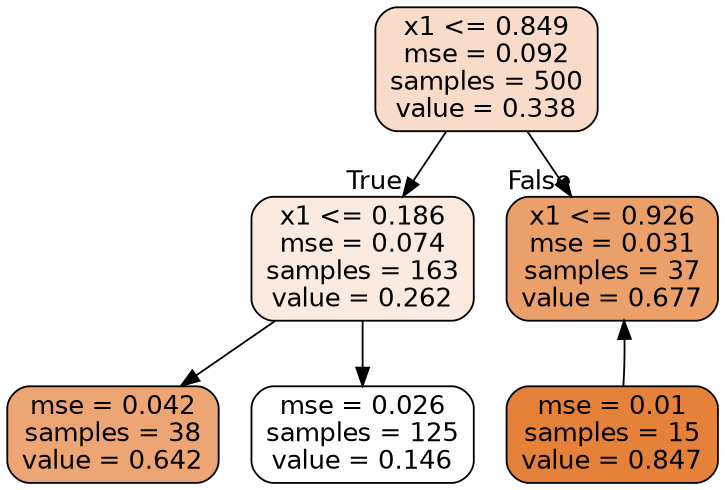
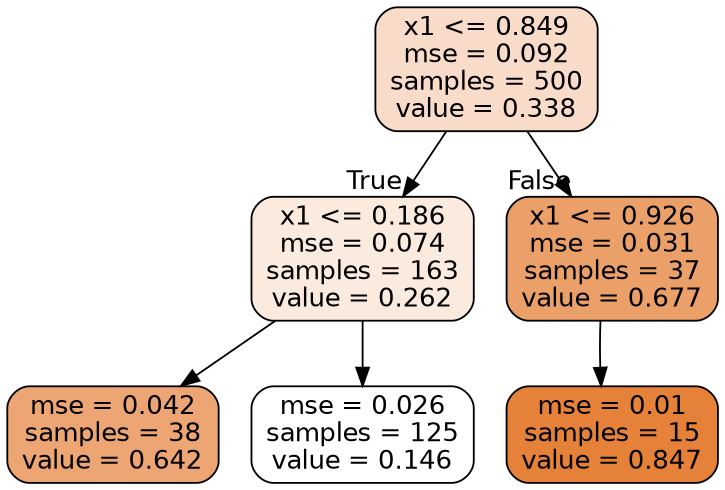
edge "mse = 0.01 samples = 15 value = 0.847" -> "x1 <= 0.926 mse = 0.031 samples = 37 value = 0.677": reversed
